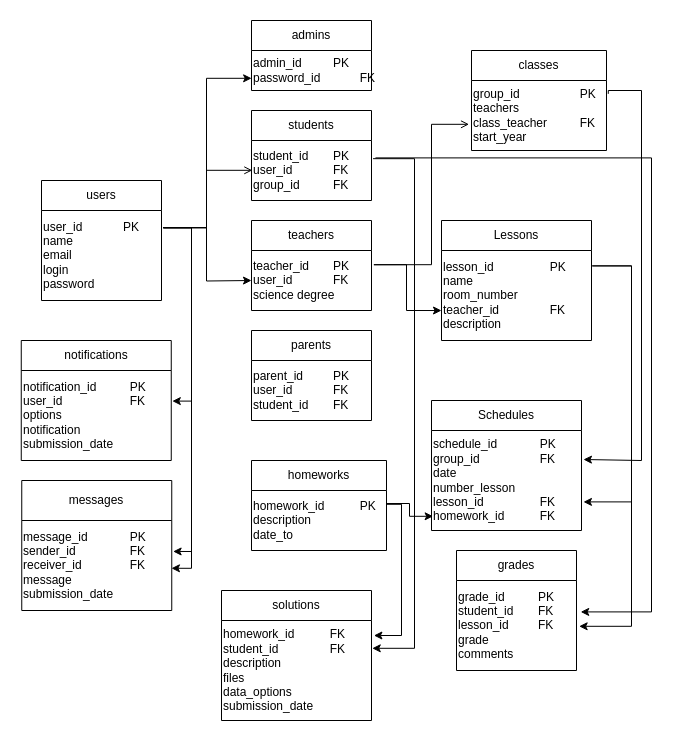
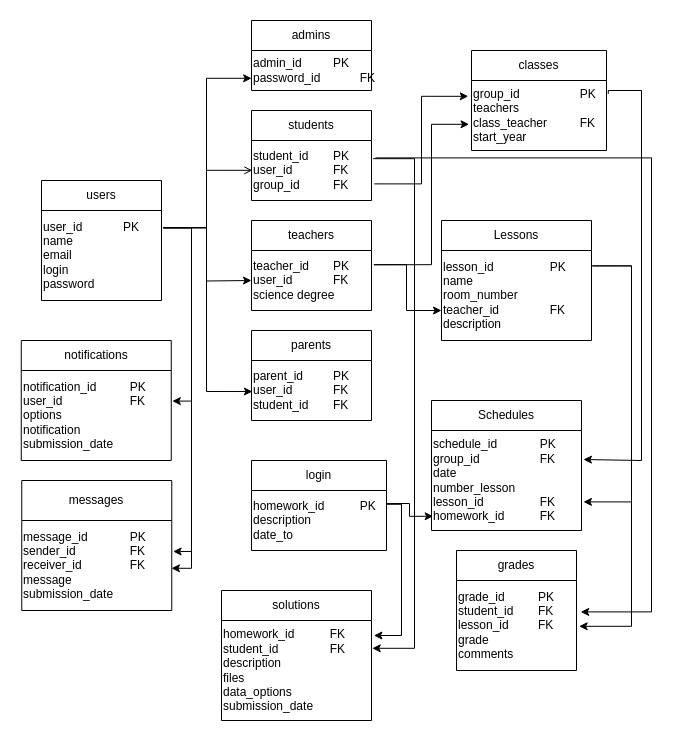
edge "teacher_id PK user_id FK science degree" -> "group_id PK teachers class_teacher FK start_year": arrowhead open -> classic
edge "student_id PK user_id FK group_id FK" -> "group_id PK teachers class_teacher FK start_year": added
edge "user_id PK name email login password" -> "parent_id PK user_id FK student_id FK": added
node "homeworks": label "homeworks" -> "login"
